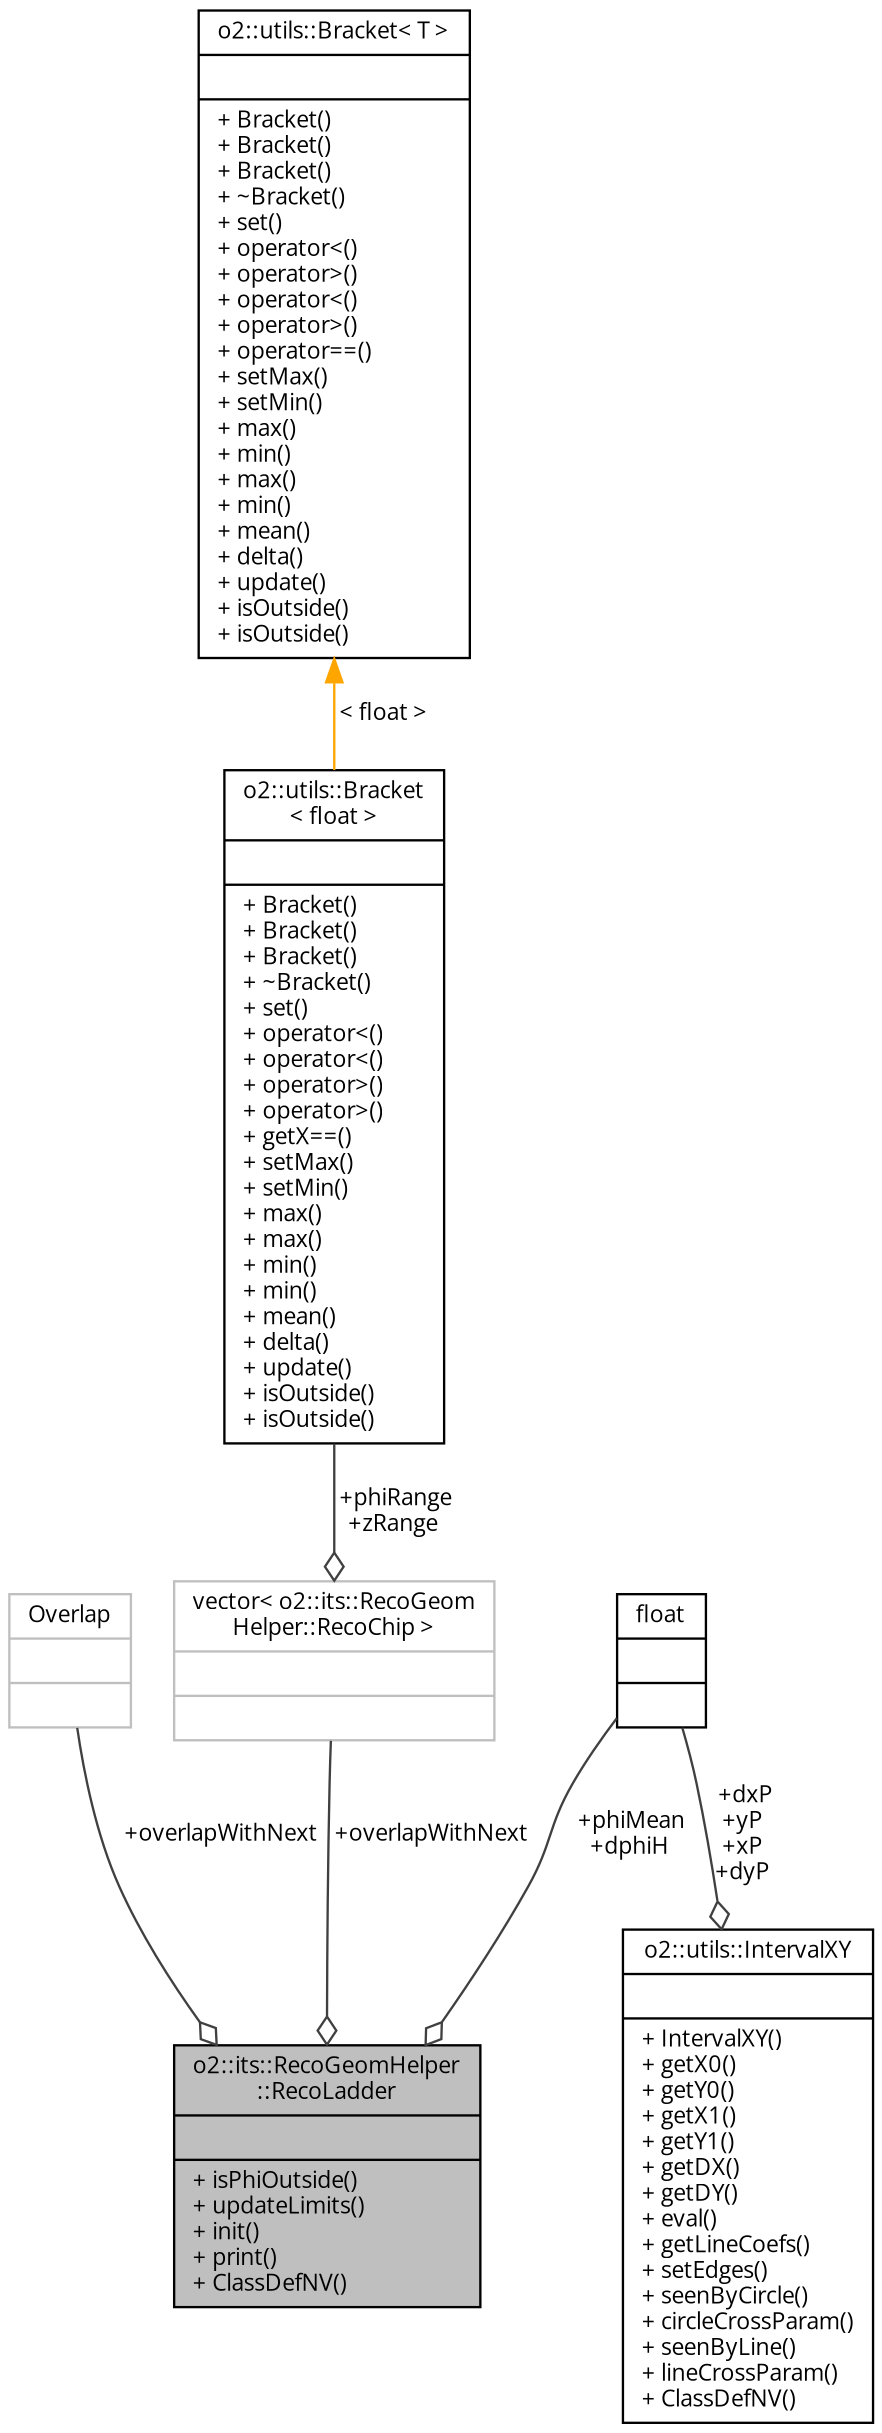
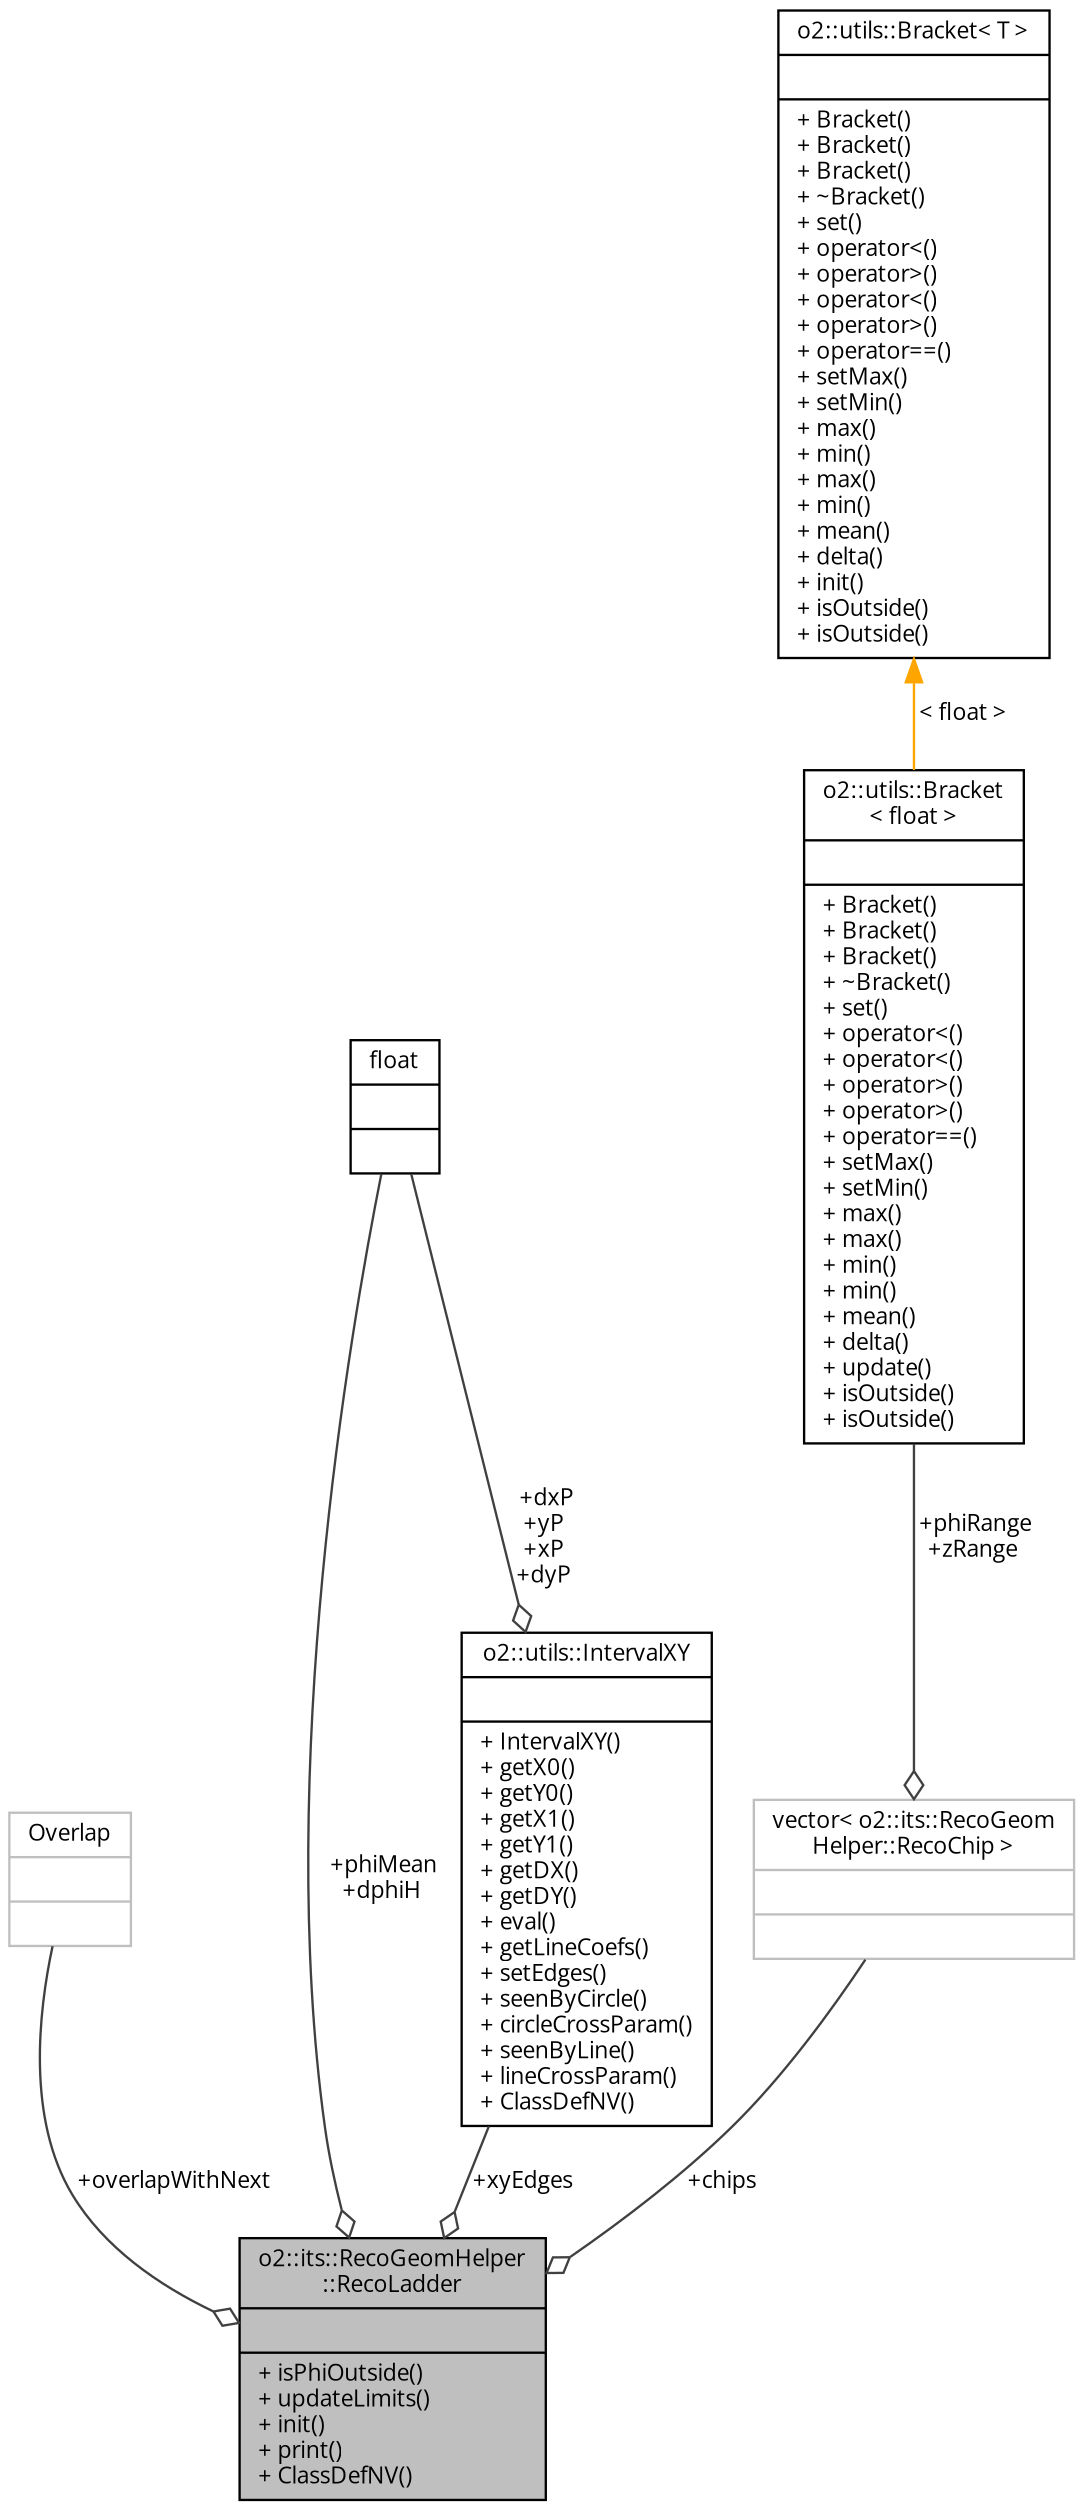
node "o2::utils::Bracket< T >": text "+ update()" -> "+ init()"
node "o2::utils::Bracket": text "+ getX==()" -> "+ operator==()"
edge "vector< o2::its::RecoGeom" -> "o2::its::RecoGeomHelper": label " +overlapWithNext" -> " +chips"
edge "o2::utils::IntervalXY" -> "o2::its::RecoGeomHelper": added, label "+xyEdges"
